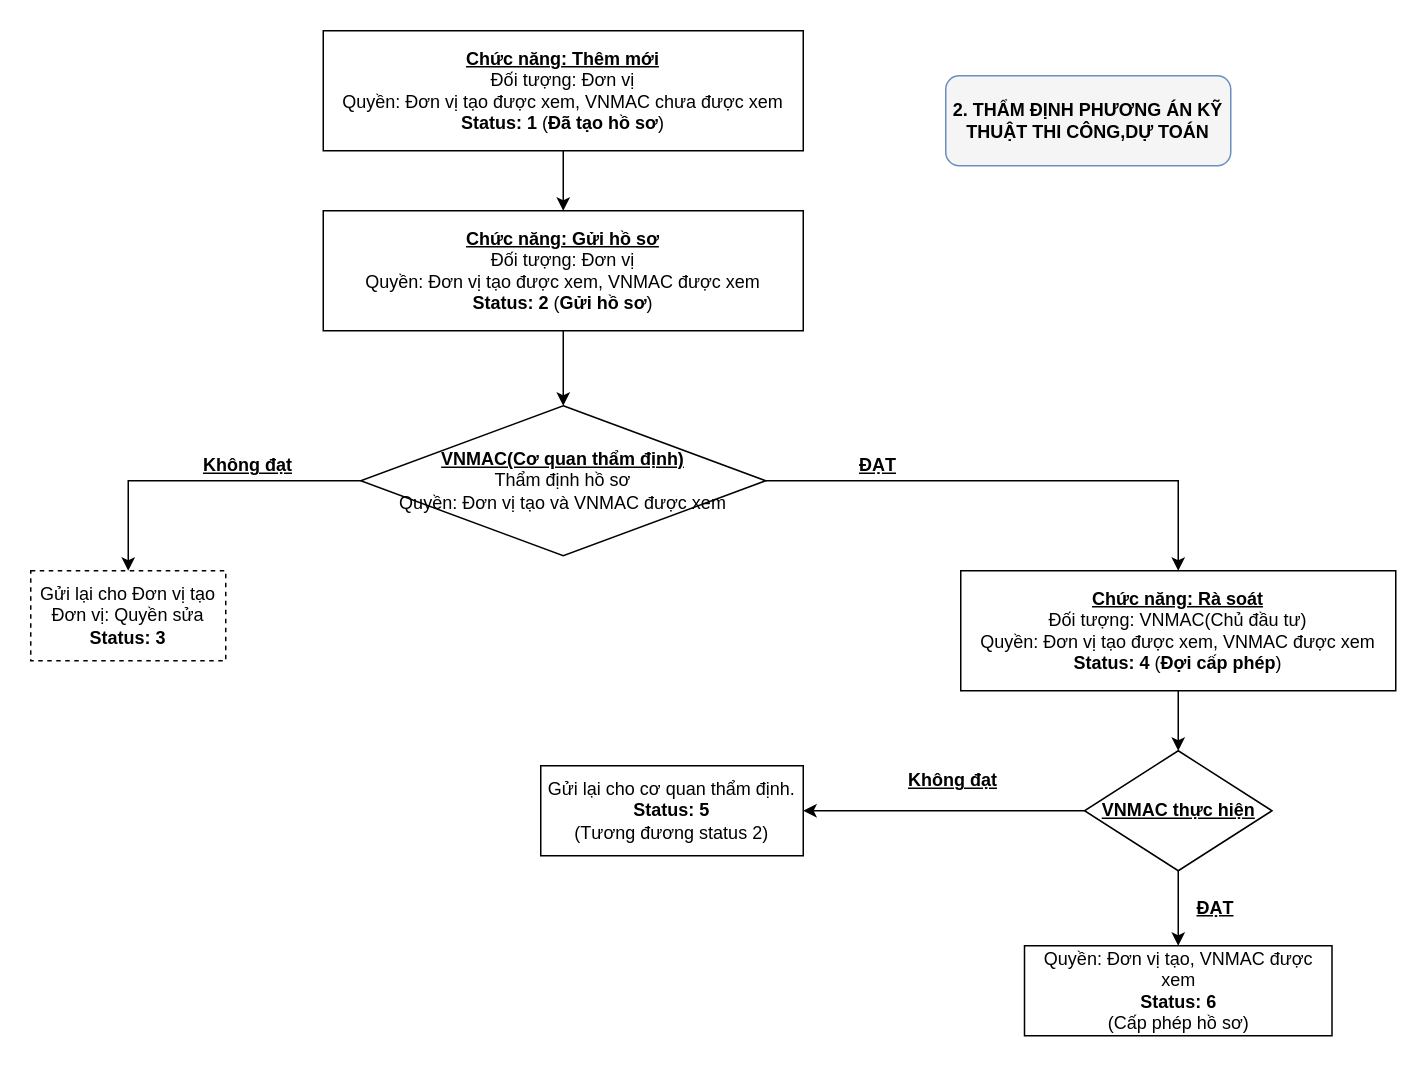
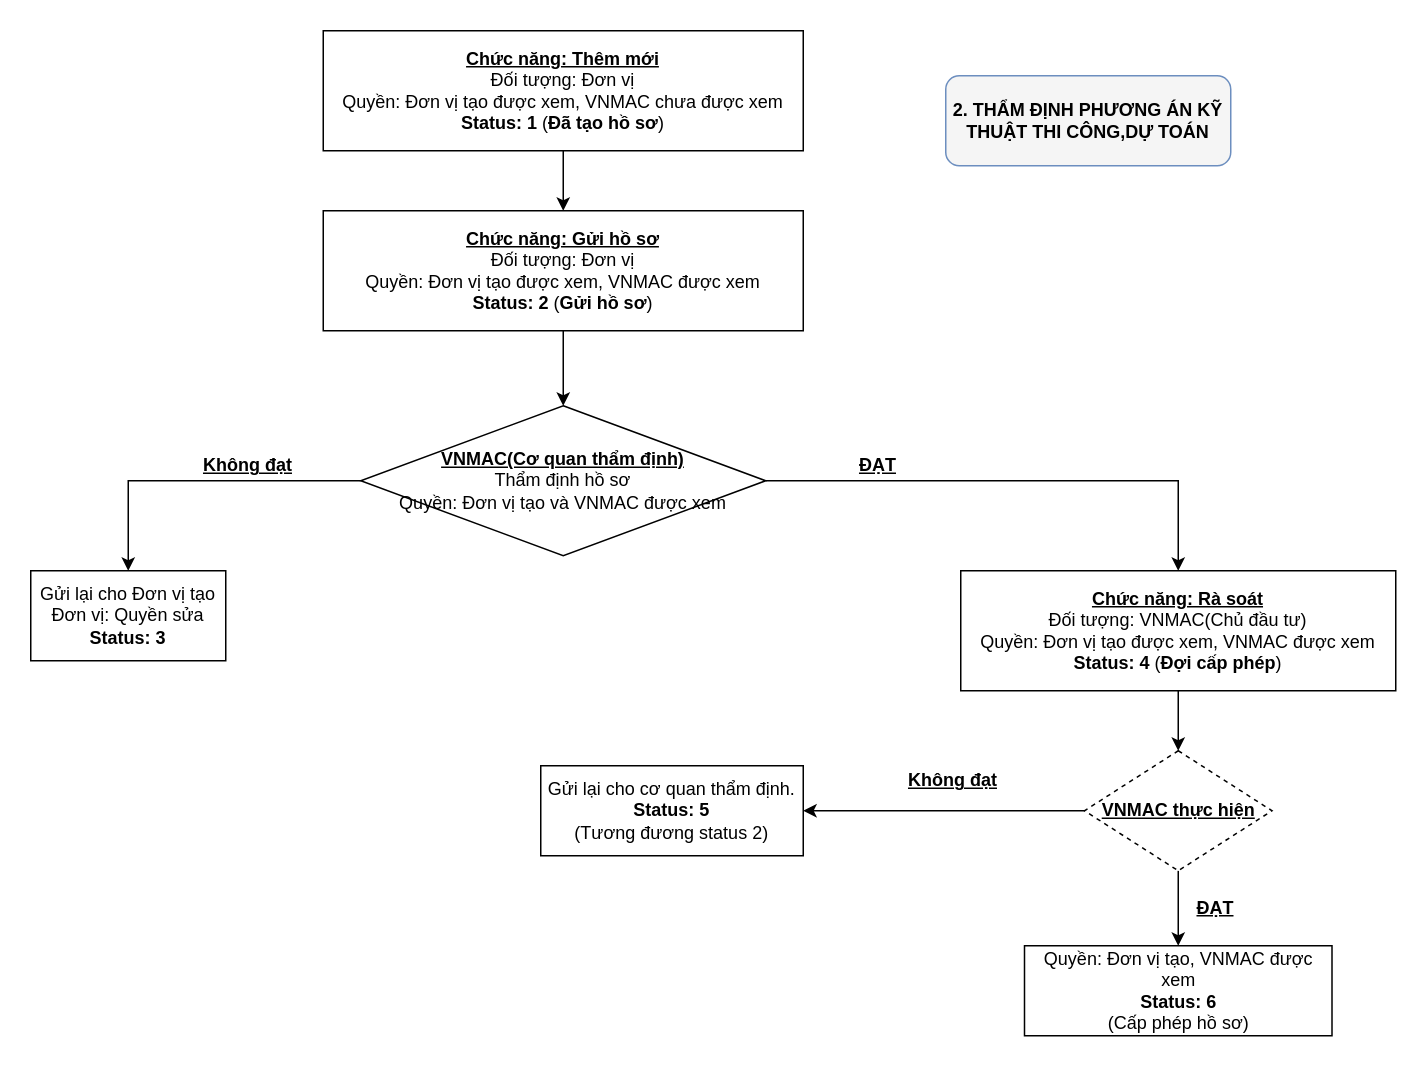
node "Gửi lại cho Đơn vị tạo Đơn vị: Quyền sửa Status: 3": style dashed -> solid
node "VNMAC thực hiện": style solid -> dashed
